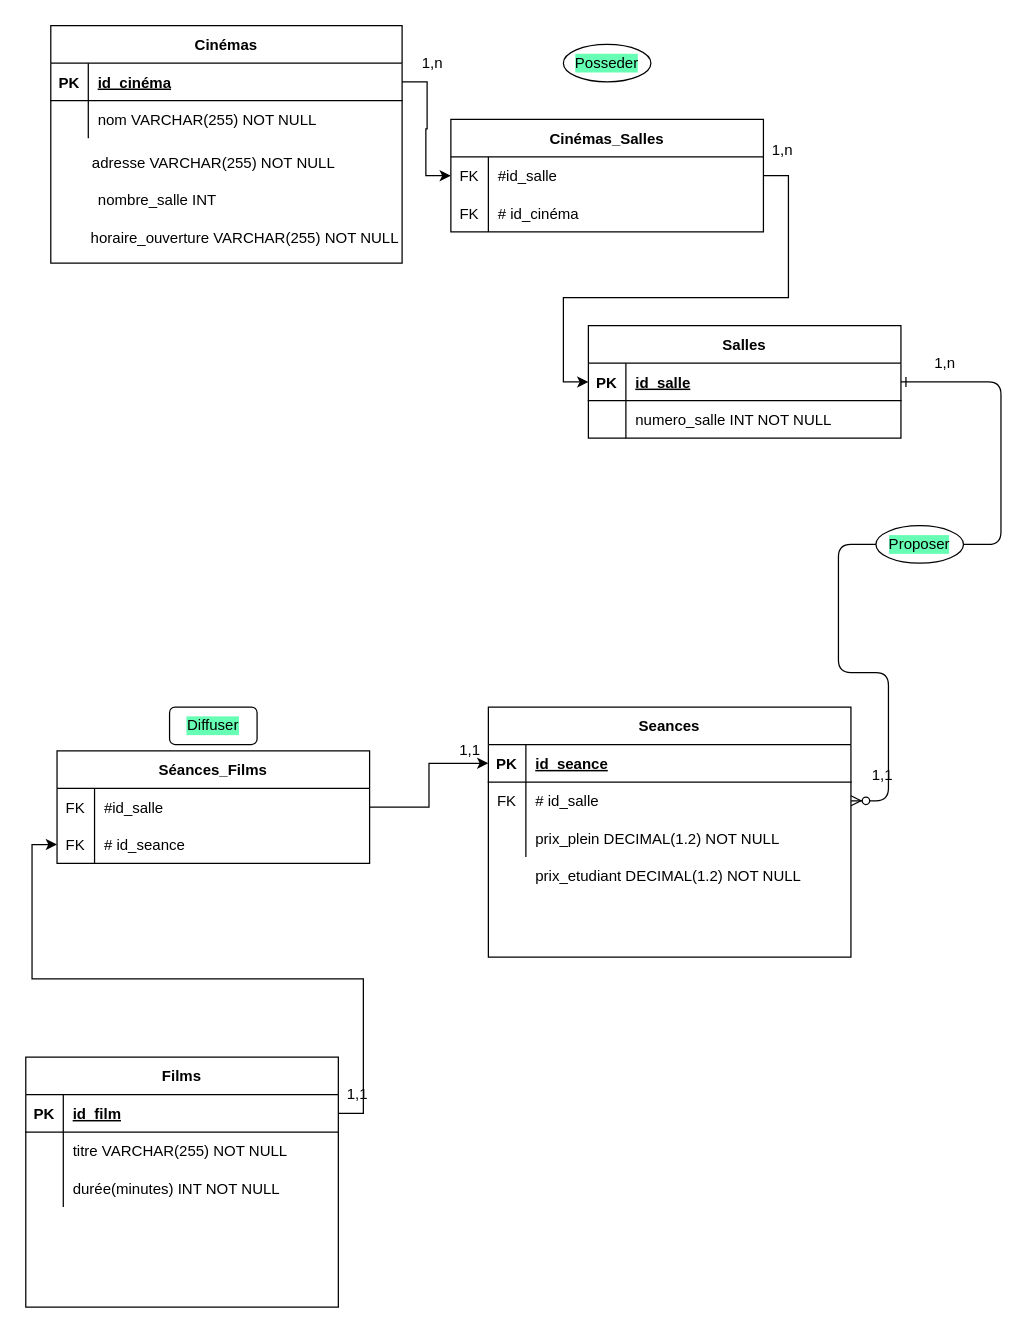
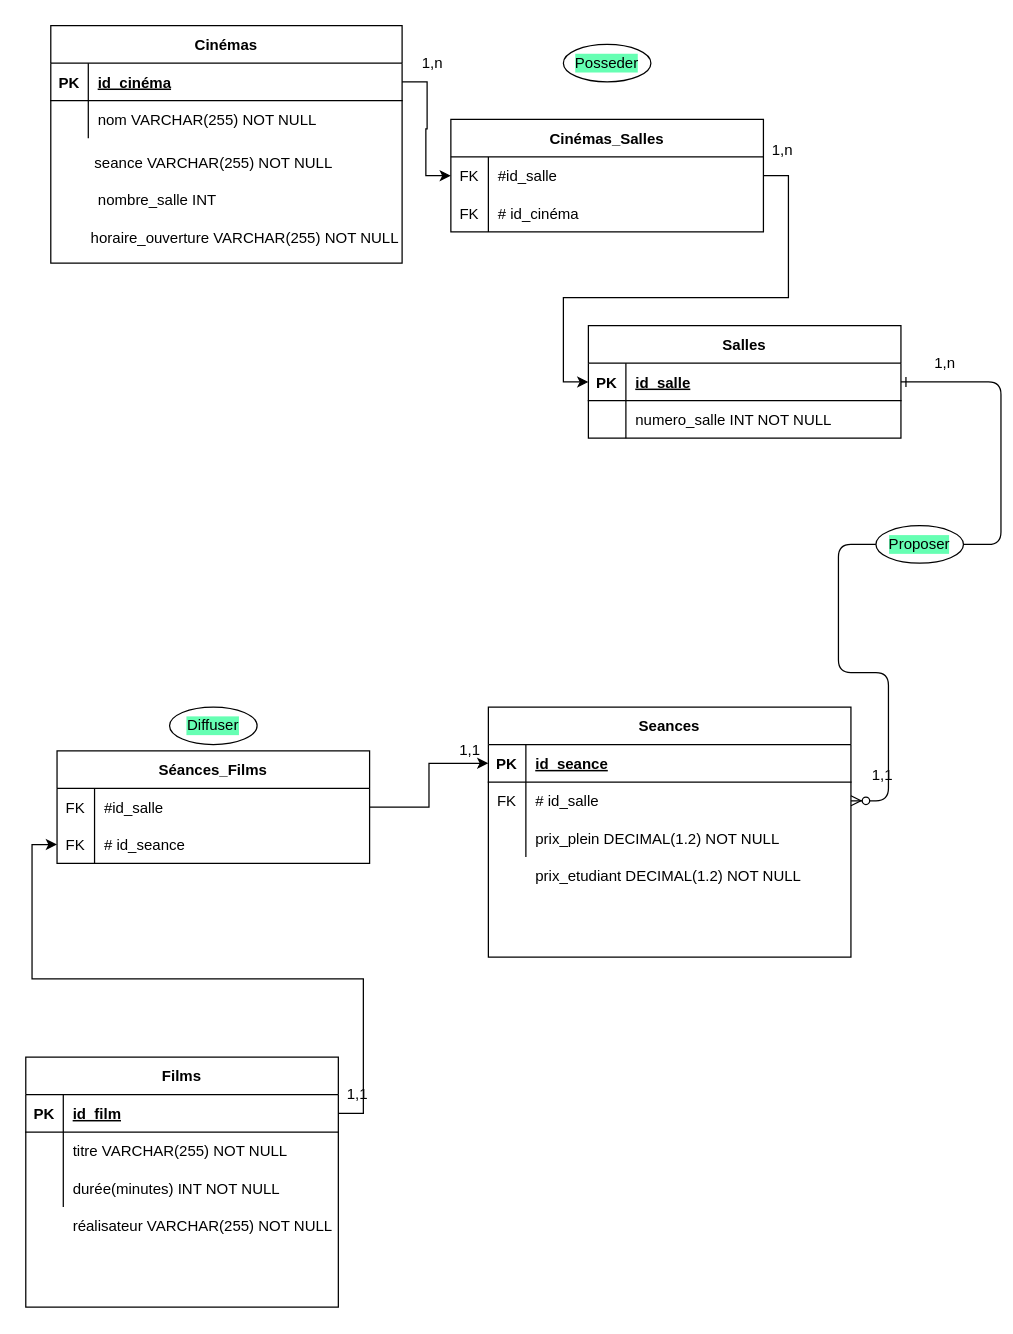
node "adresse VARCHAR(255) NOT NULL": label "adresse VARCHAR(255) NOT NULL" -> "seance VARCHAR(255) NOT NULL"
node "Diffuser": shape rounded rectangle -> ellipse
node "réalisateur VARCHAR(255) NOT NULL": added
